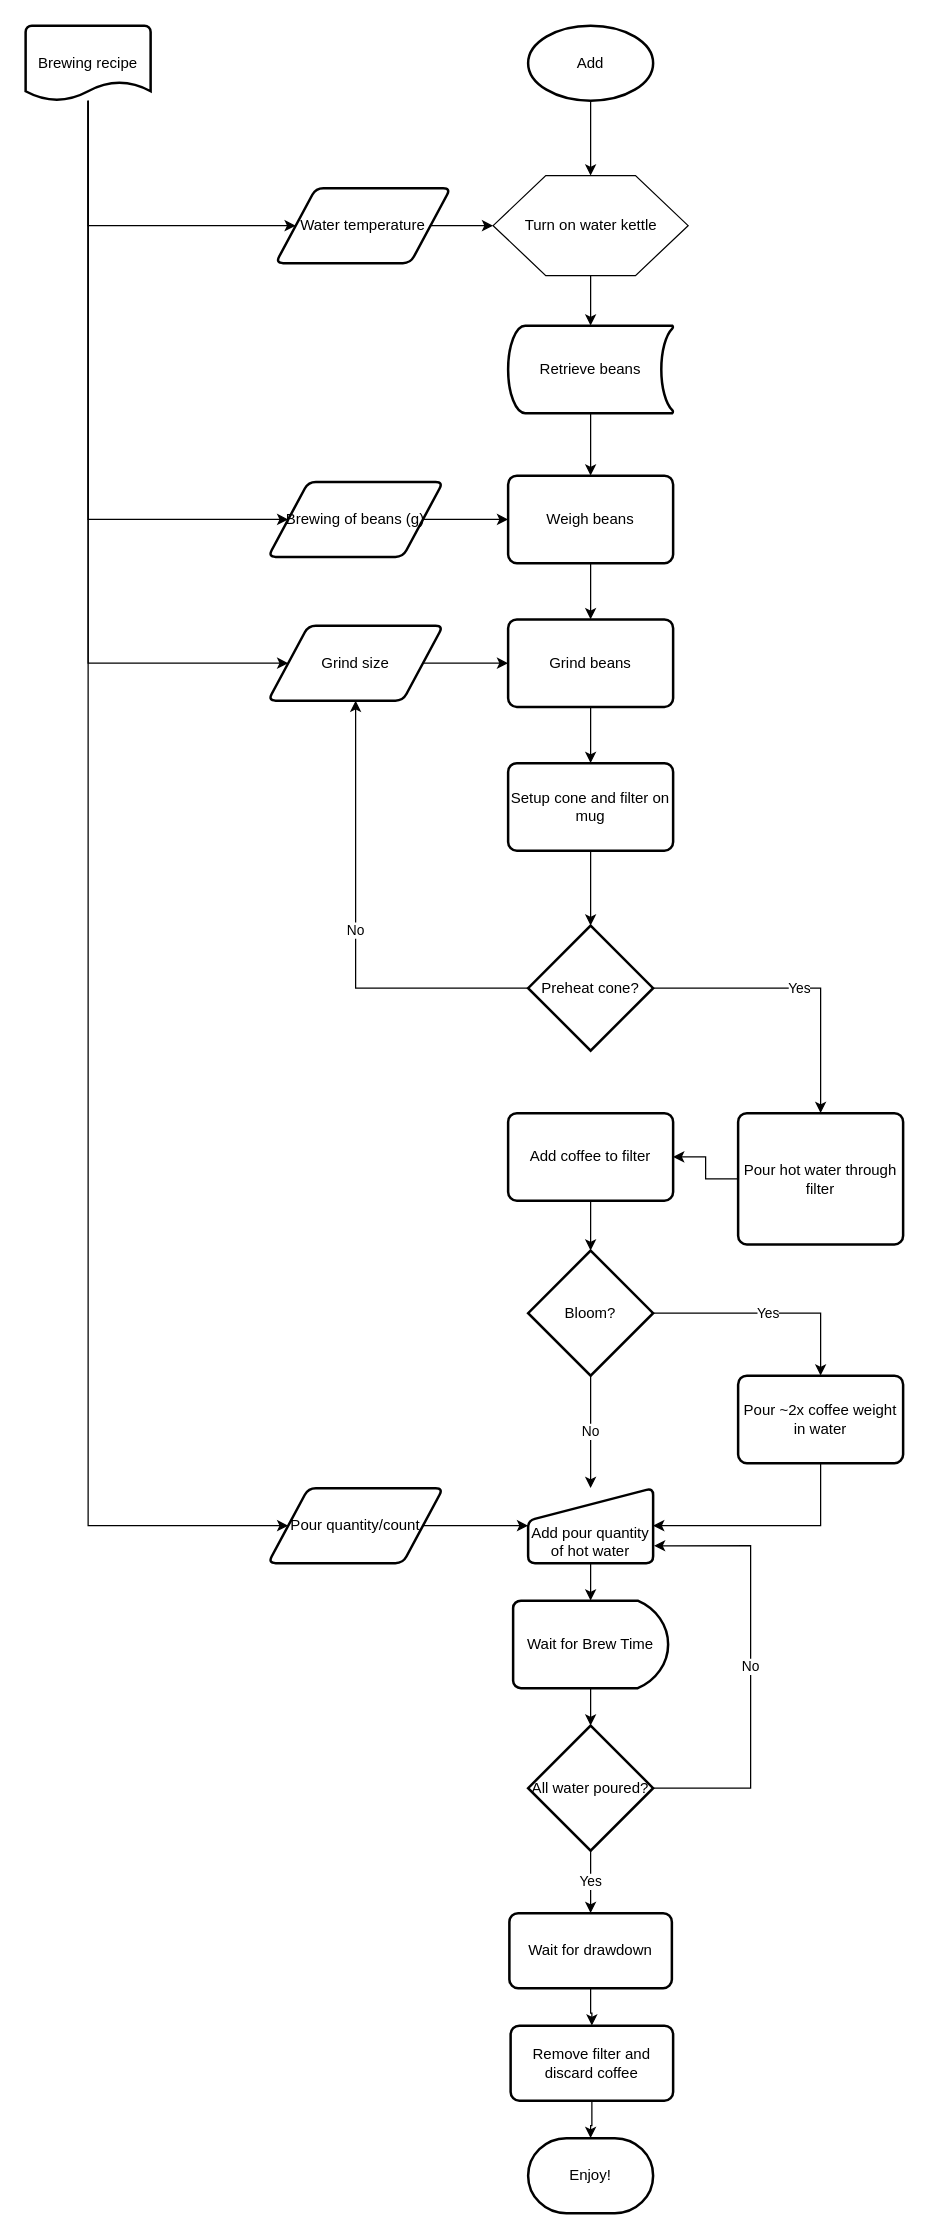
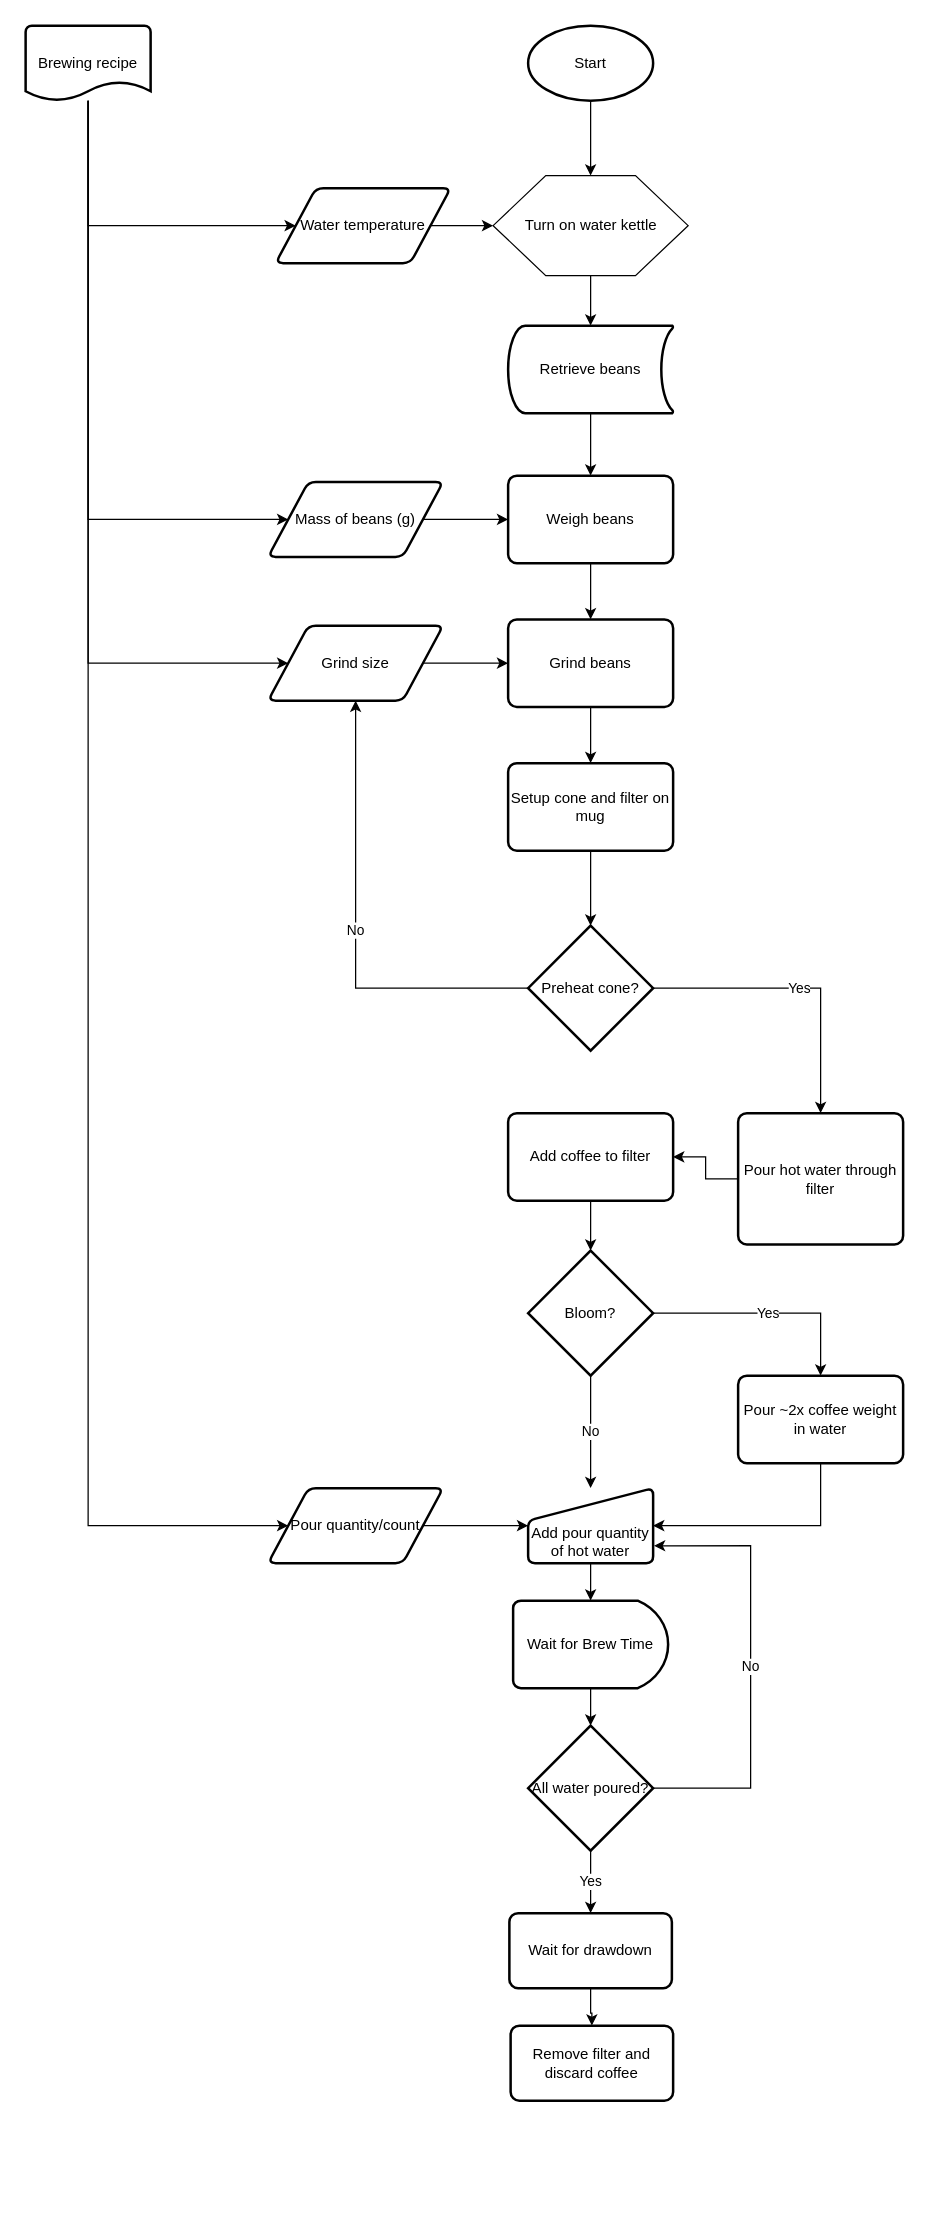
node "Add": label "Add" -> "Start"
node "Brewing of beans (g)": label "Brewing of beans (g)" -> "Mass of beans (g)"
edge "Remove filter and discard coffee" -> "Enjoy!": removed
node "Enjoy!": removed
